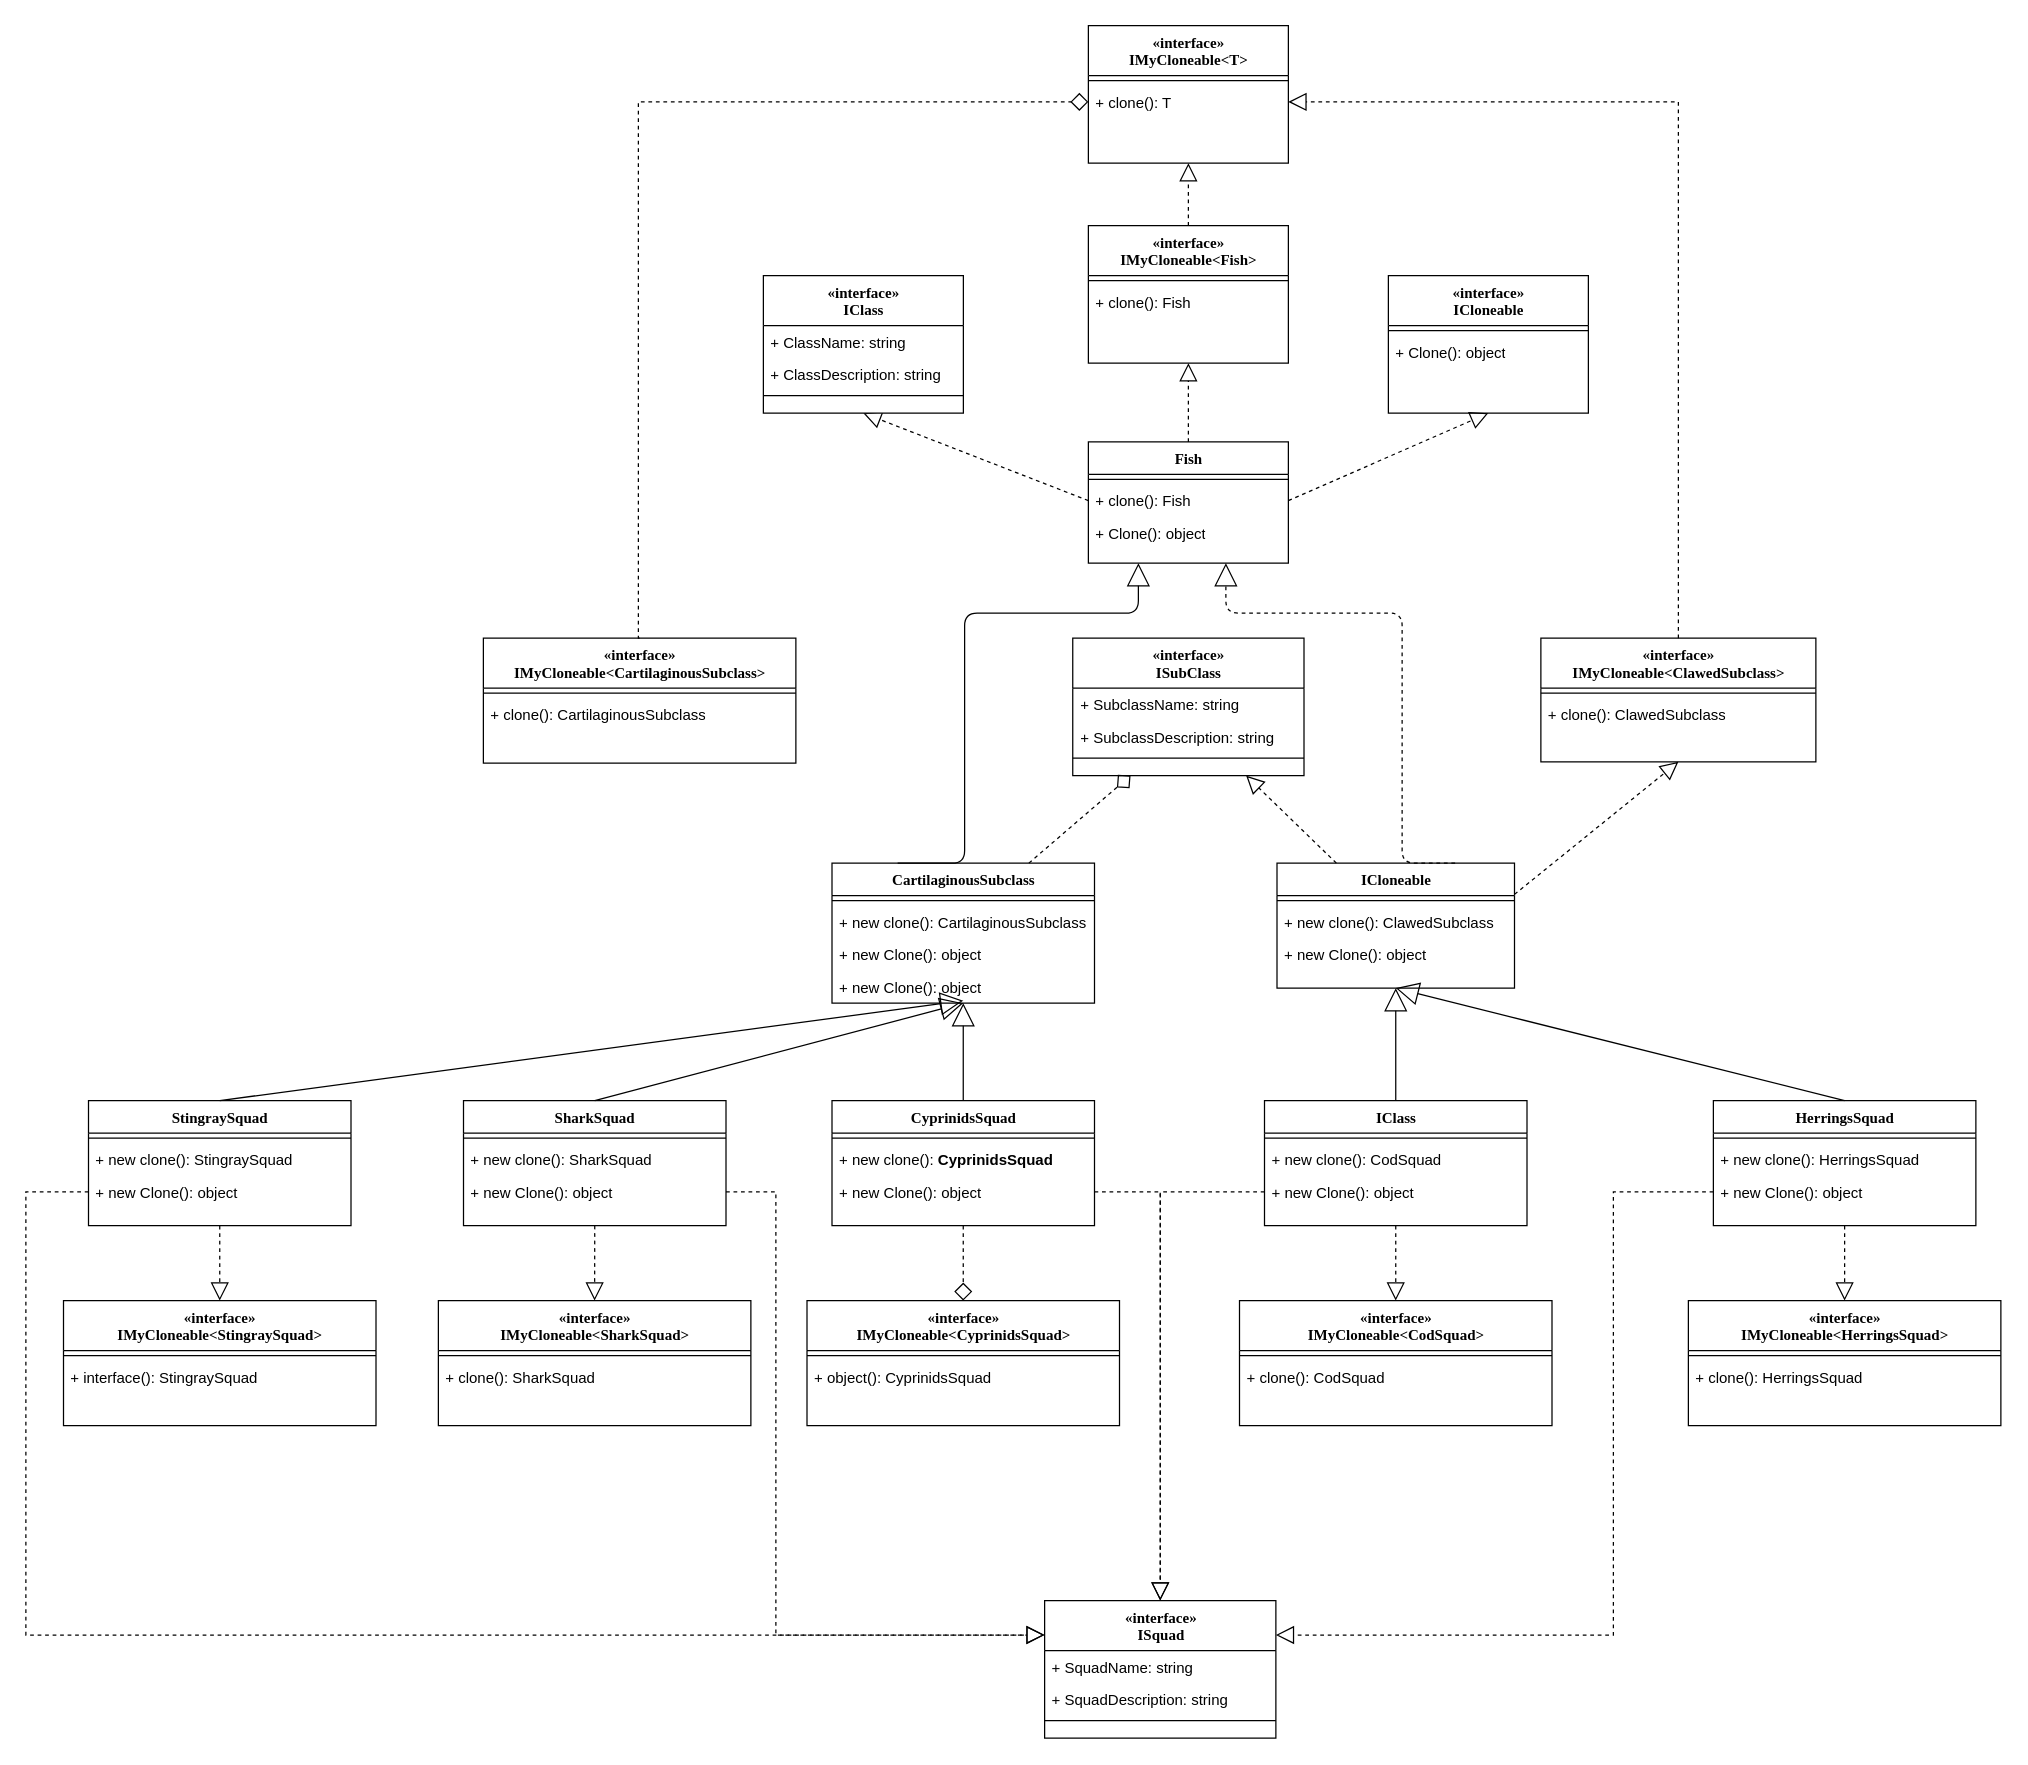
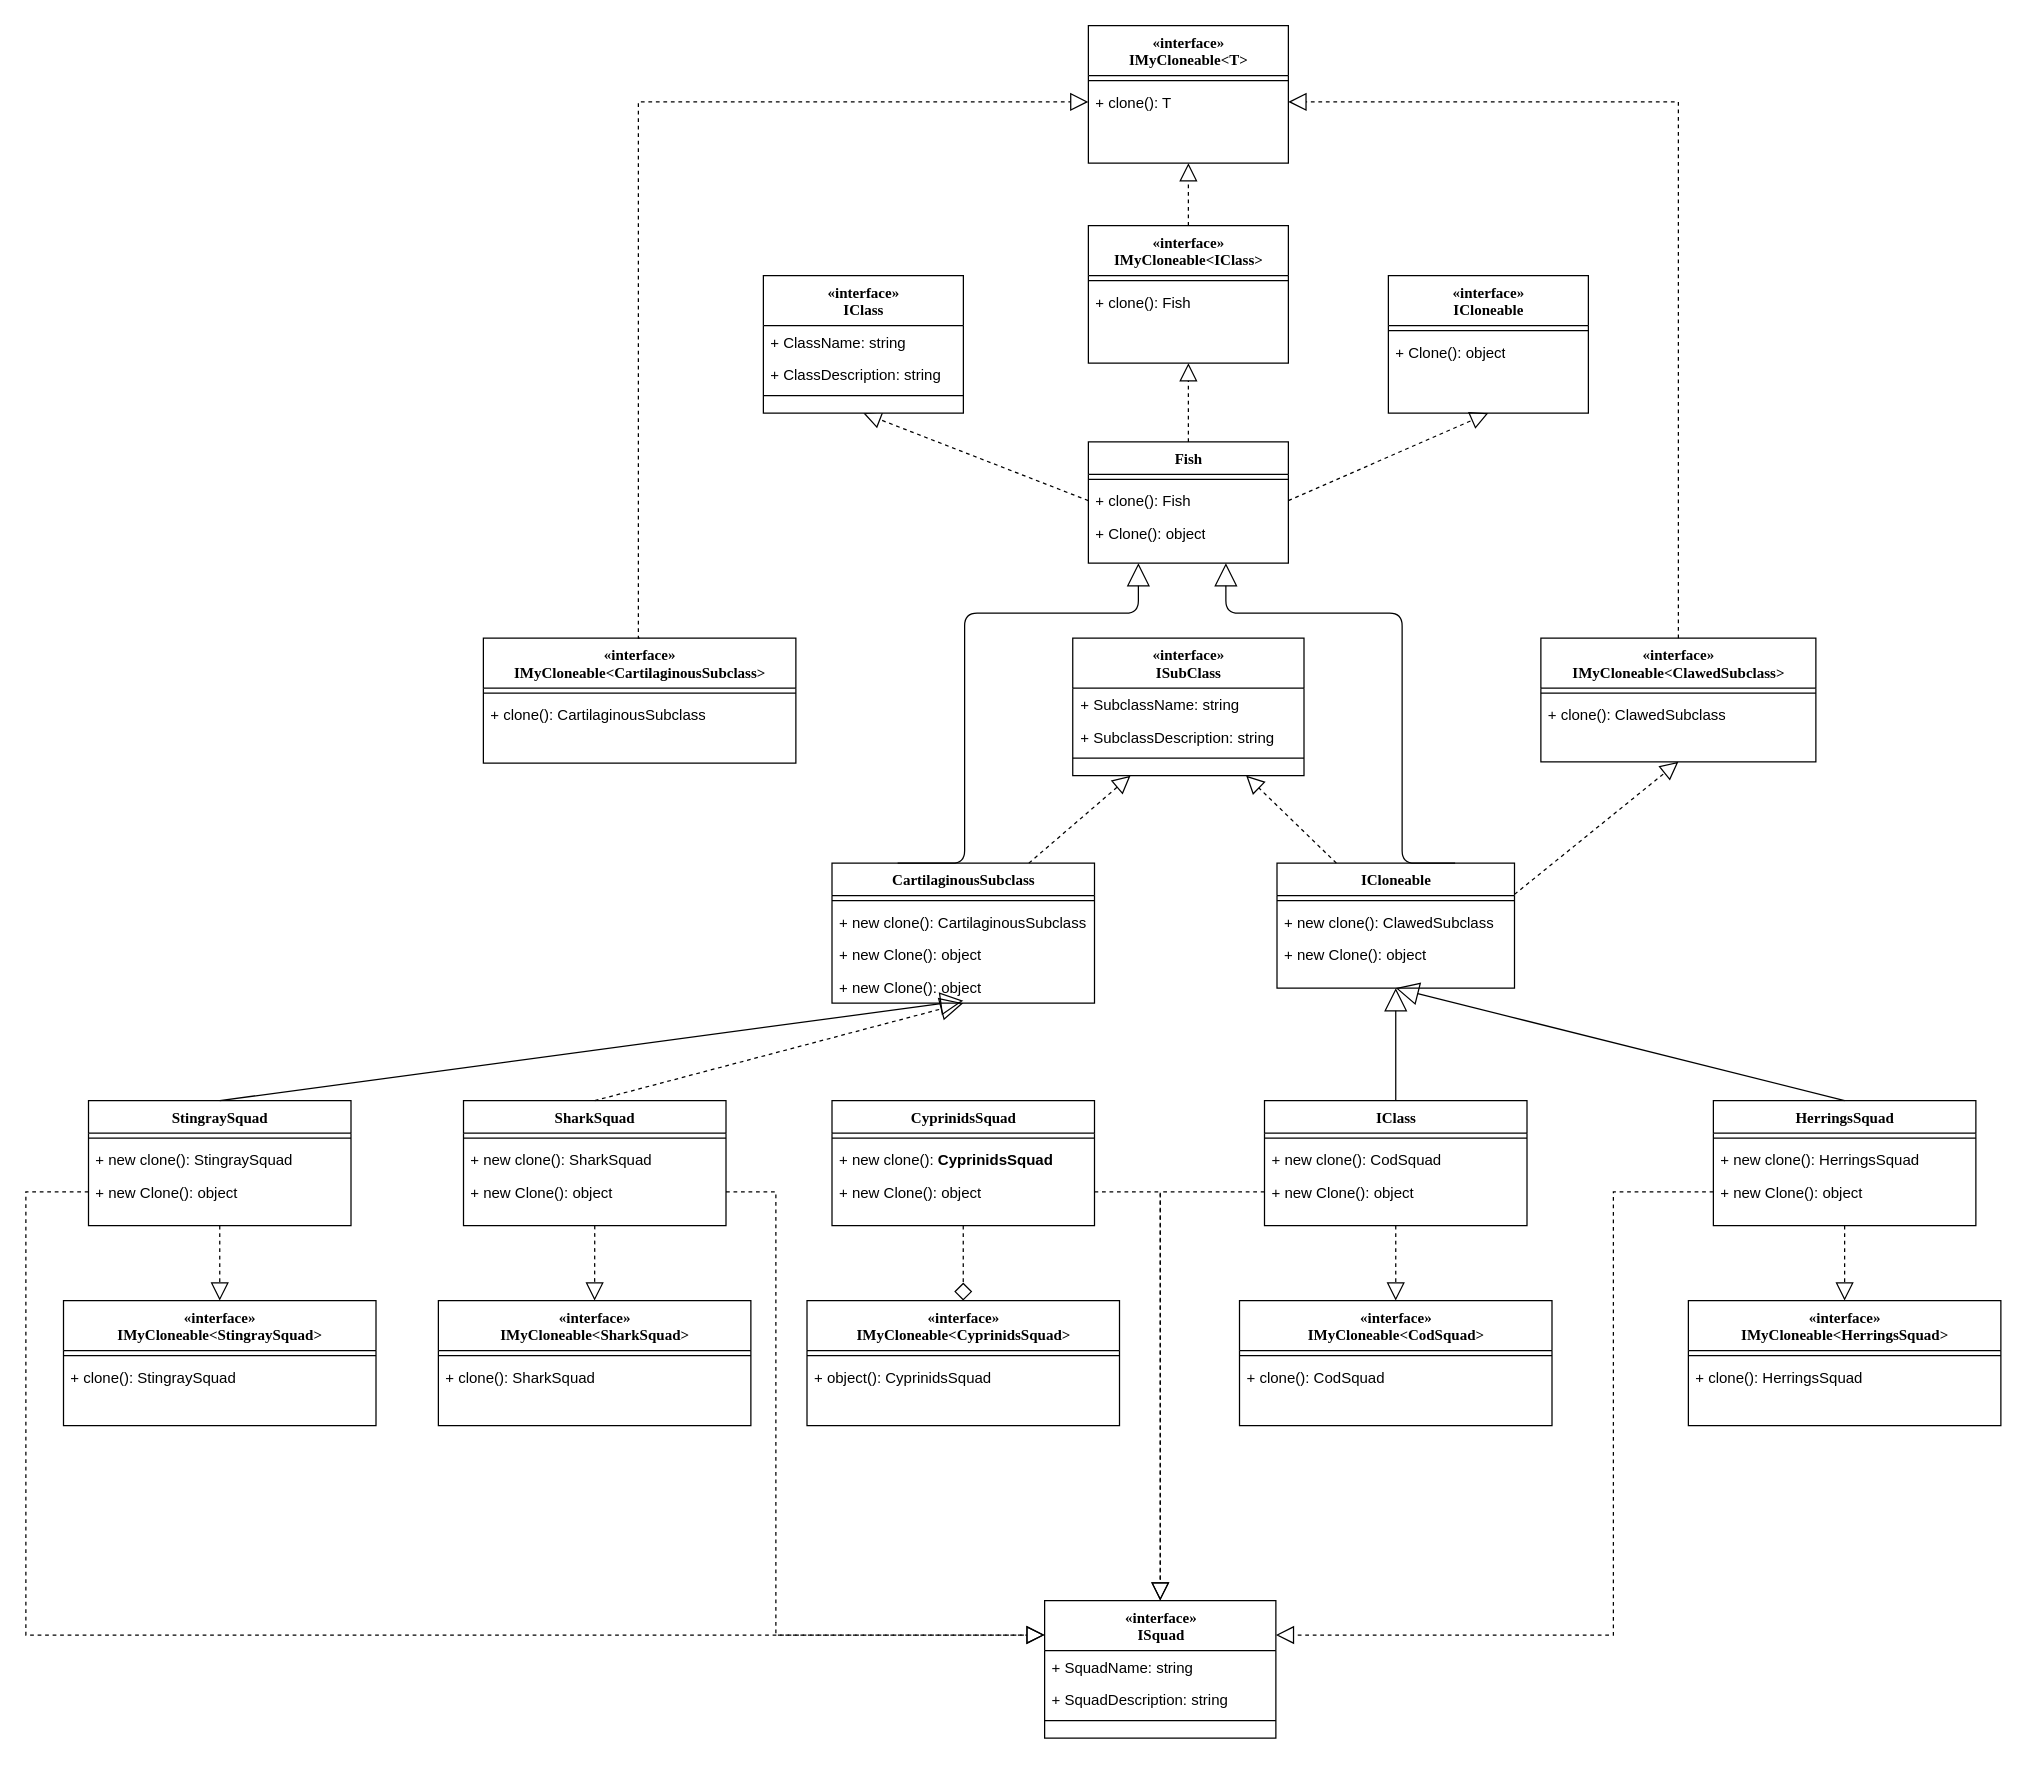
edge "«interface» IMyCloneable<CartilaginousSubclass>" -> "+ clone(): T": arrowhead diamond -> block
node "«interface» IMyCloneable<Fish>": label "«interface» IMyCloneable<Fish>" -> "«interface» IMyCloneable<IClass>"
edge "ICloneable" -> "Fish": style dashed -> solid
edge "CartilaginousSubclass" -> "«interface» ISubClass": arrowhead diamond -> block
edge "SharkSquad" -> "CartilaginousSubclass": style solid -> dashed
edge "CyprinidsSquad" -> "CartilaginousSubclass": removed
node "+ interface(): StingraySquad": label "+ interface(): StingraySquad" -> "+ clone(): StingraySquad"
